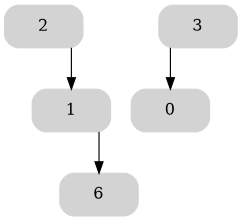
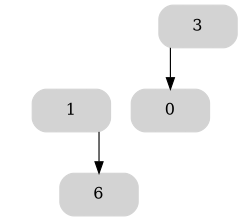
node "2": removed
